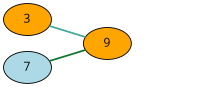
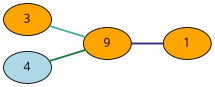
node "1": added
node "7": label "7" -> "4"
